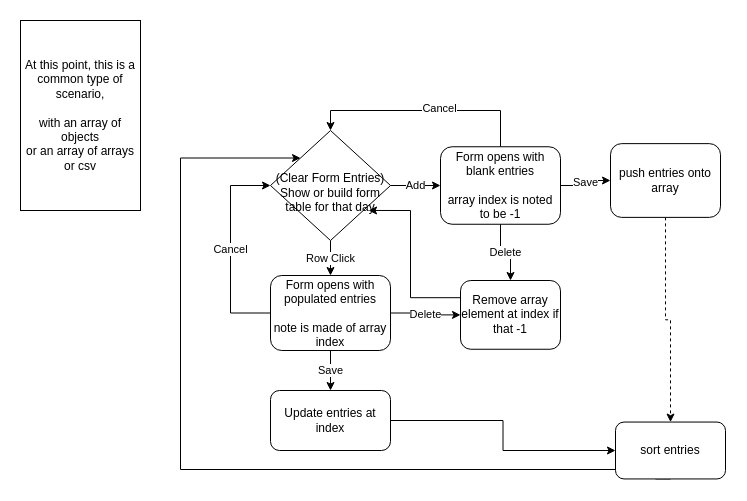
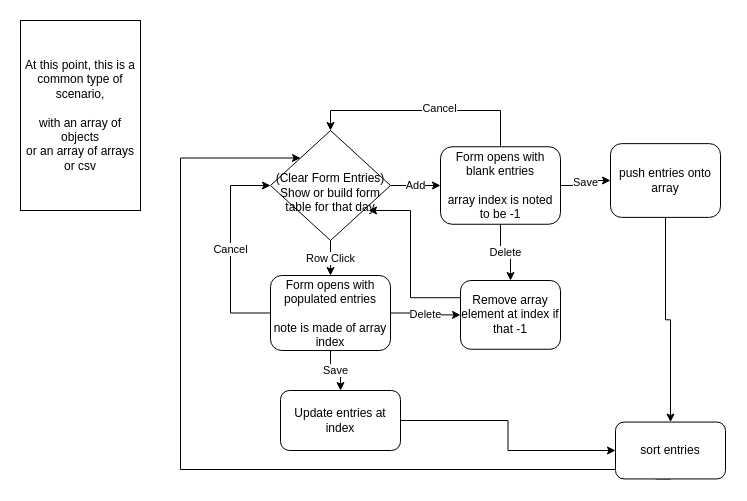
edge "push entries onto array" -> "sort entries": style dashed -> solid
node "Update entries at index": moved (331, 421) -> (341, 421)
